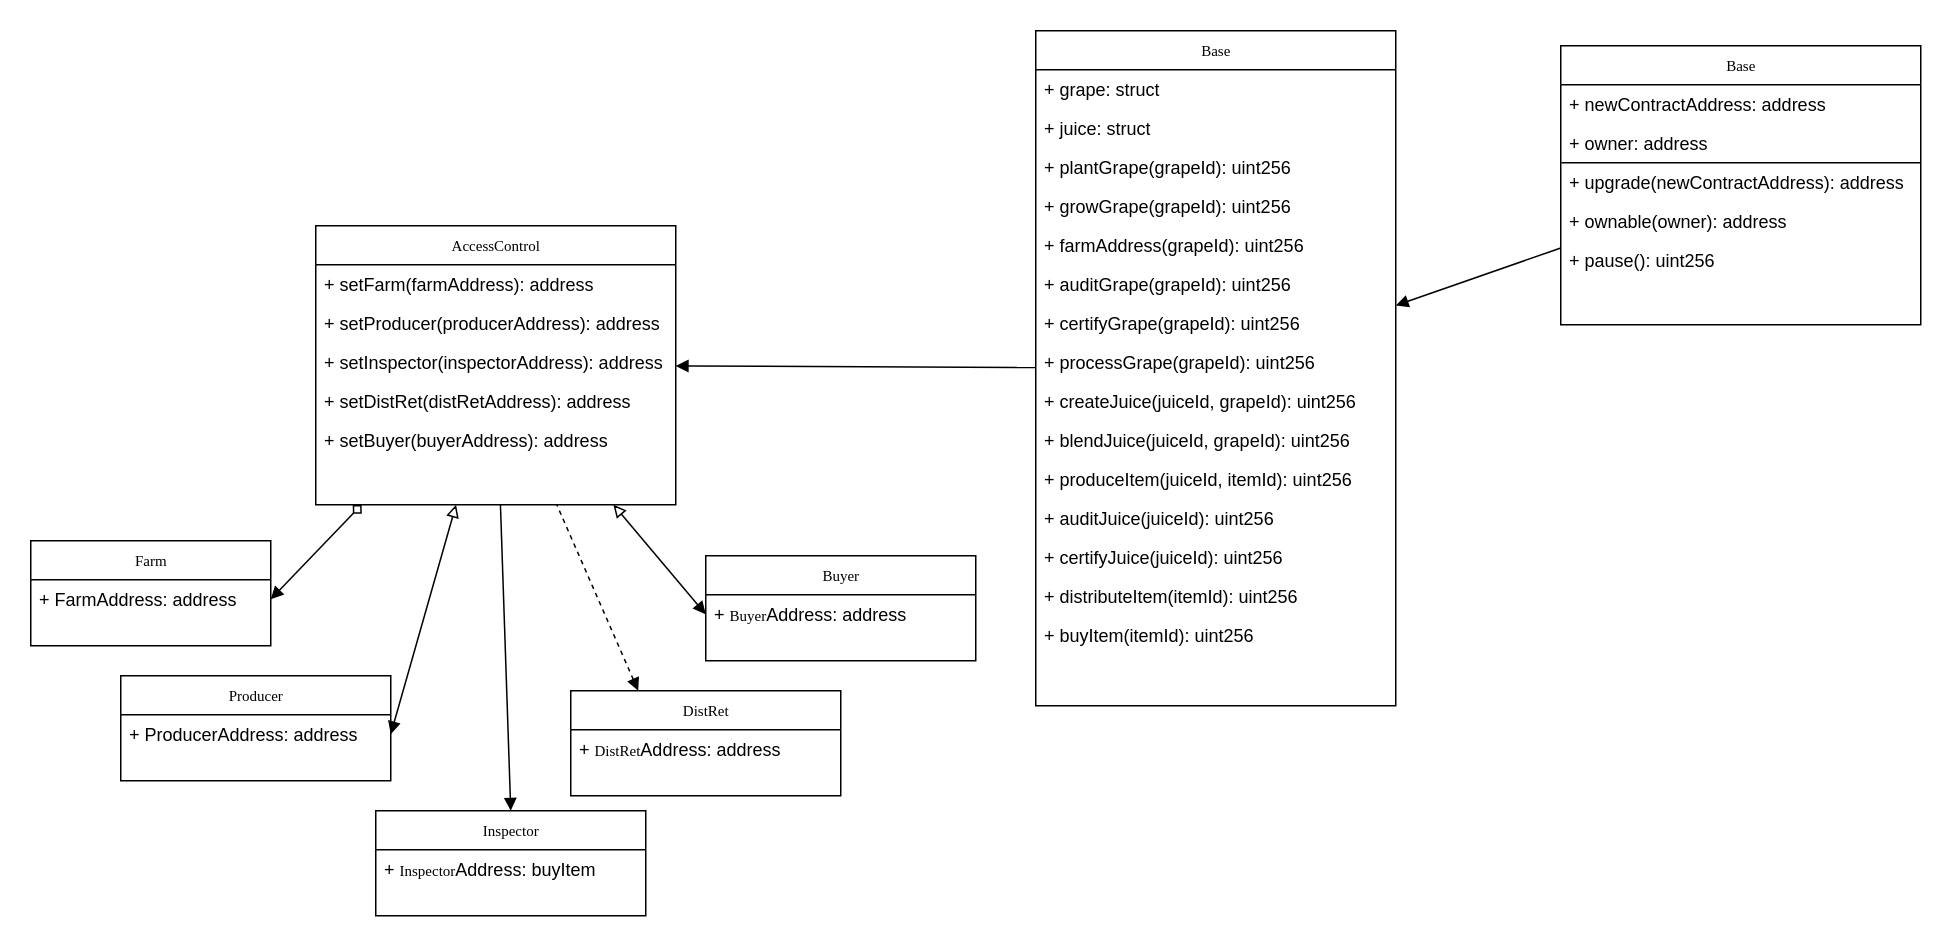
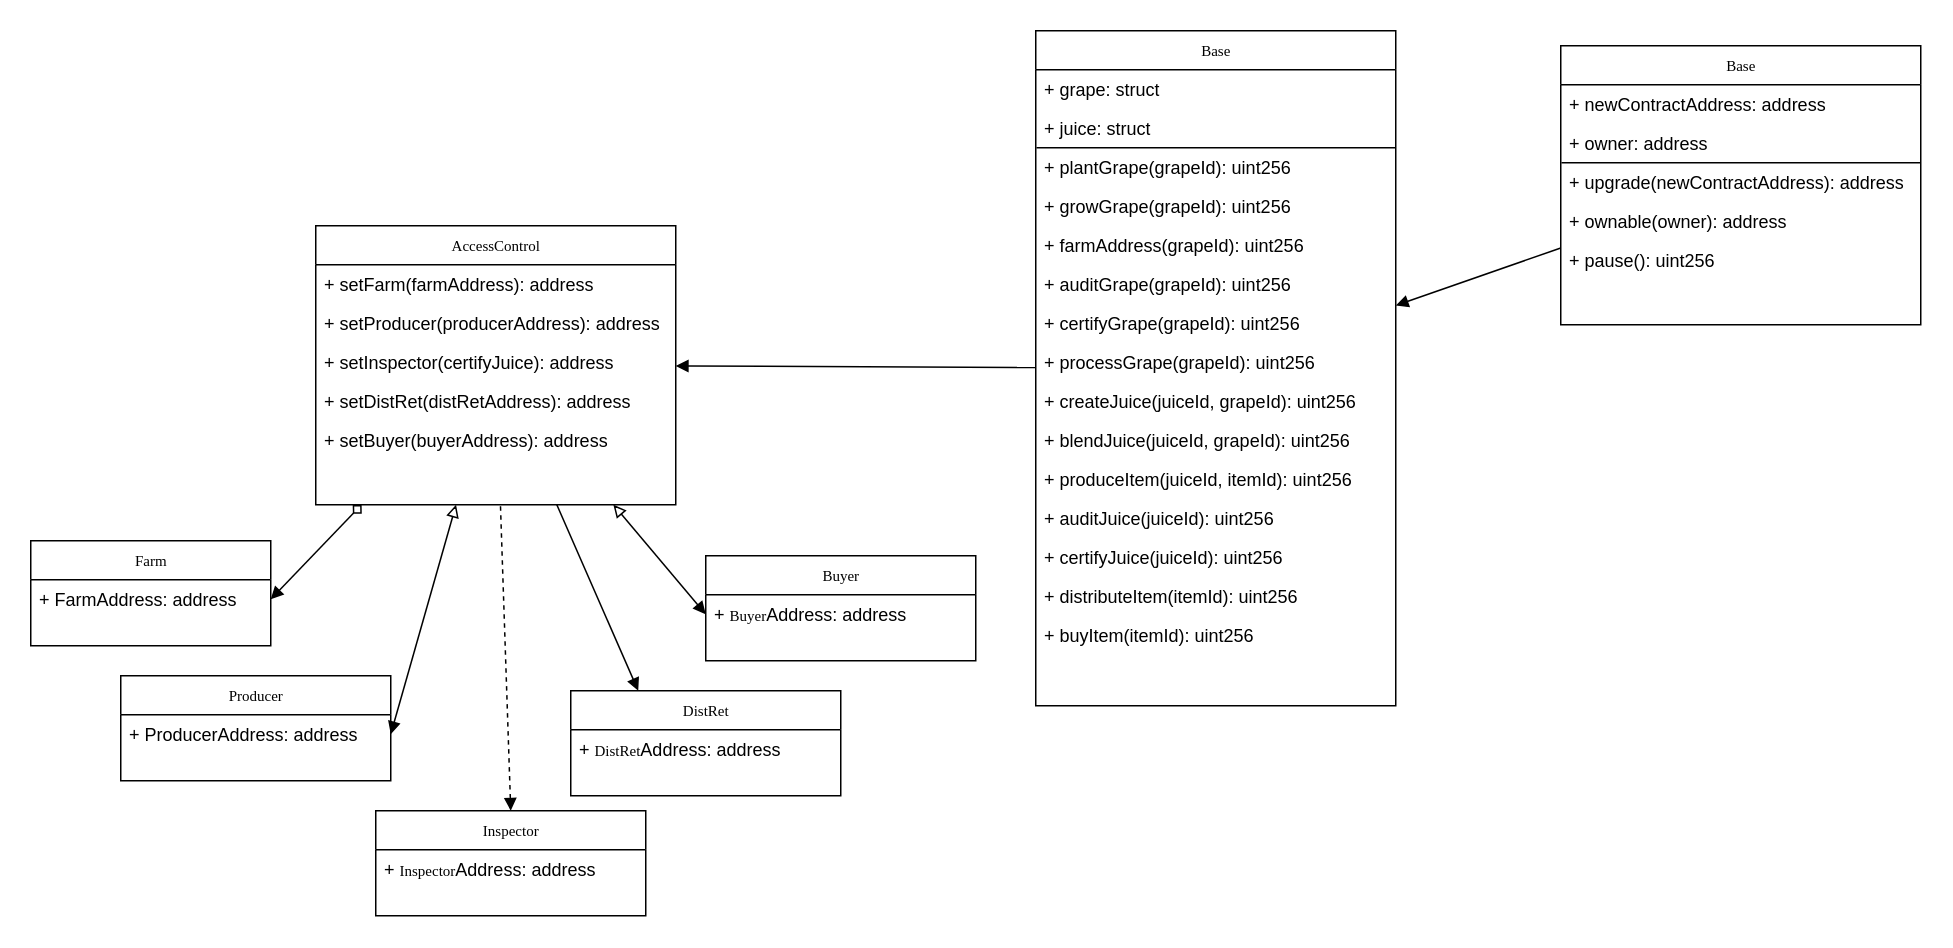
edge "+ juice: struct" -- "+ plantGrape(grapeId): uint256": added
node "+ setInspector(inspectorAddress): address": label "+ setInspector(inspectorAddress): address" -> "+ setInspector(certifyJuice): address"
edge "AccessControl" -> "DistRet": style dashed -> solid
edge "AccessControl" -> "Inspector": style solid -> dashed
node "+ InspectorAddress: buyItem": label "+ InspectorAddress: buyItem" -> "+ InspectorAddress: address"
